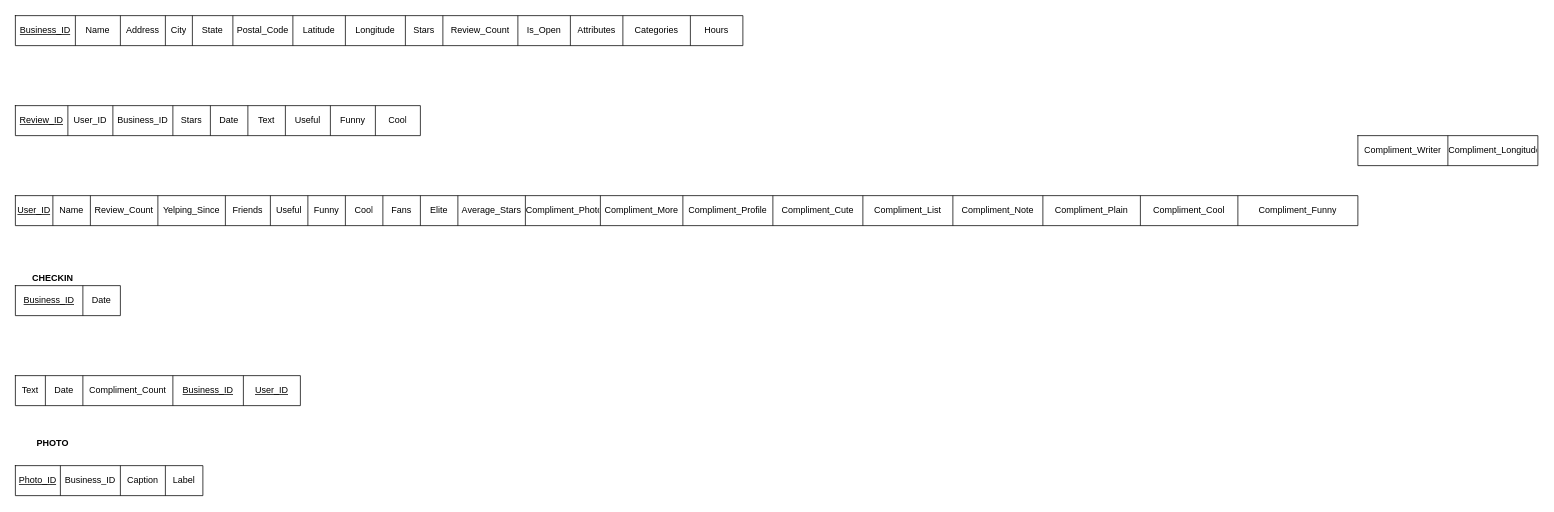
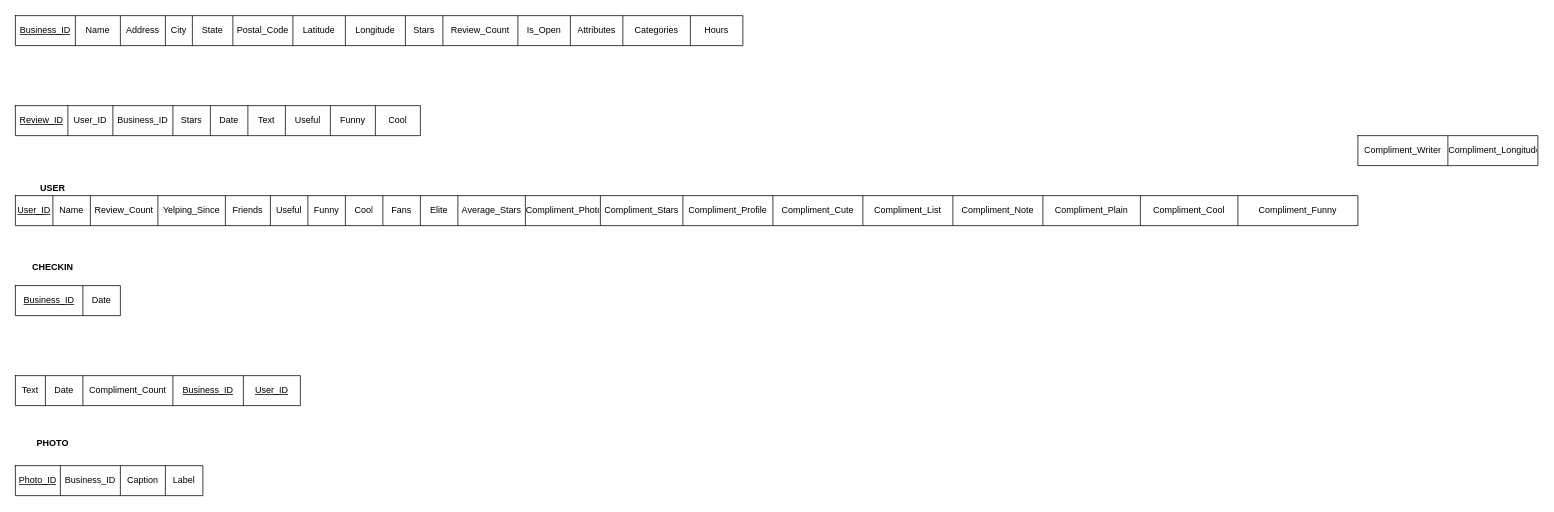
node "USER": added
node "Compliment_More": label "Compliment_More" -> "Compliment_Stars"
node "CHECKIN": moved (53, 278) -> (53, 267)
